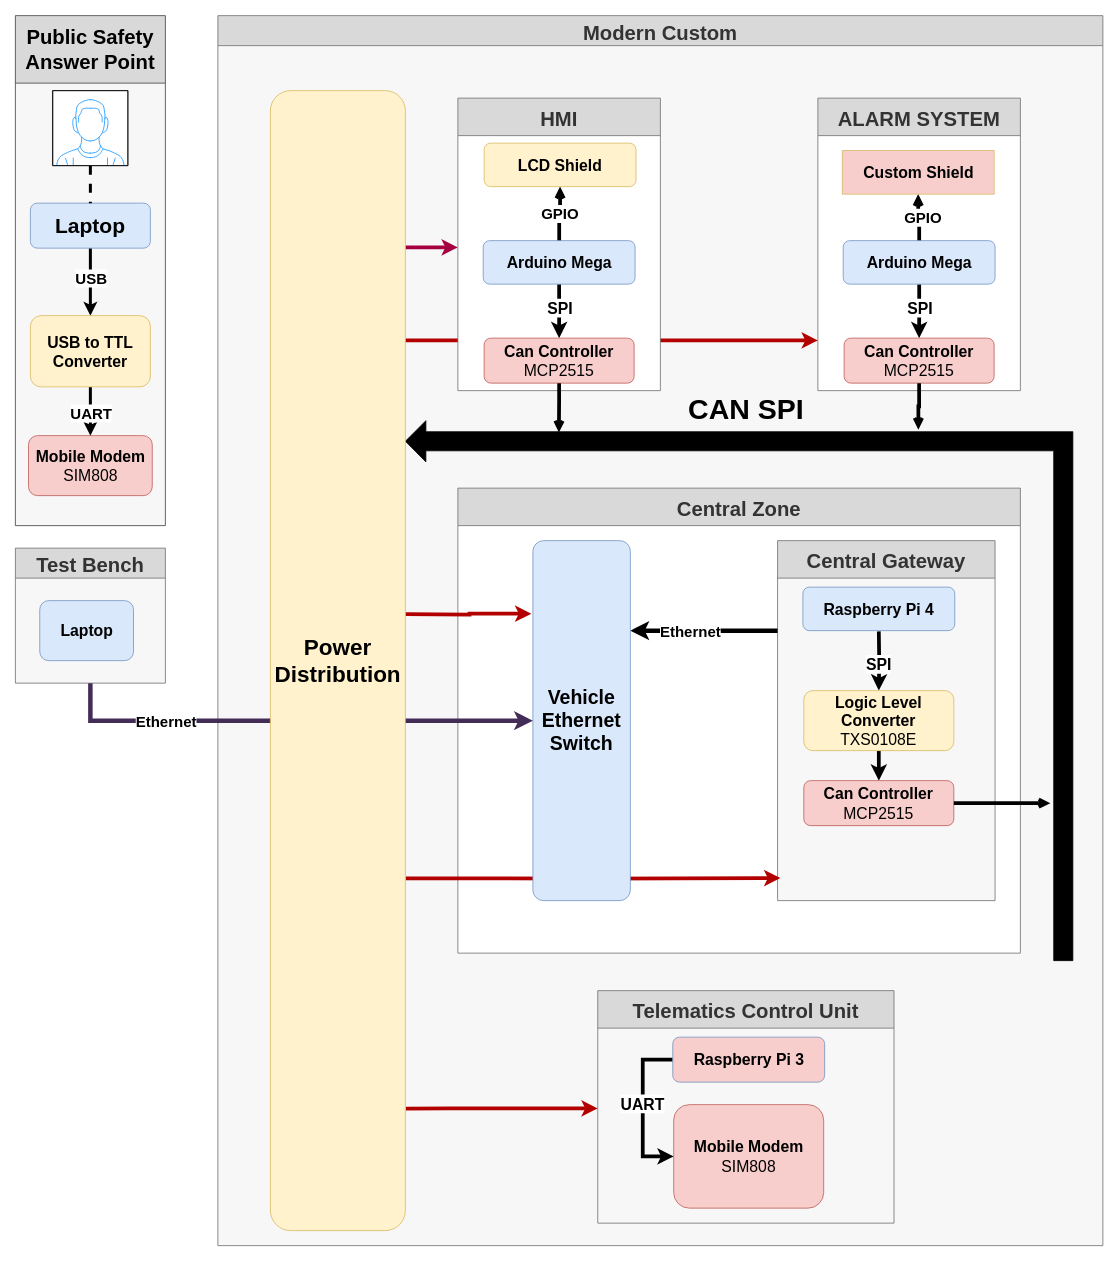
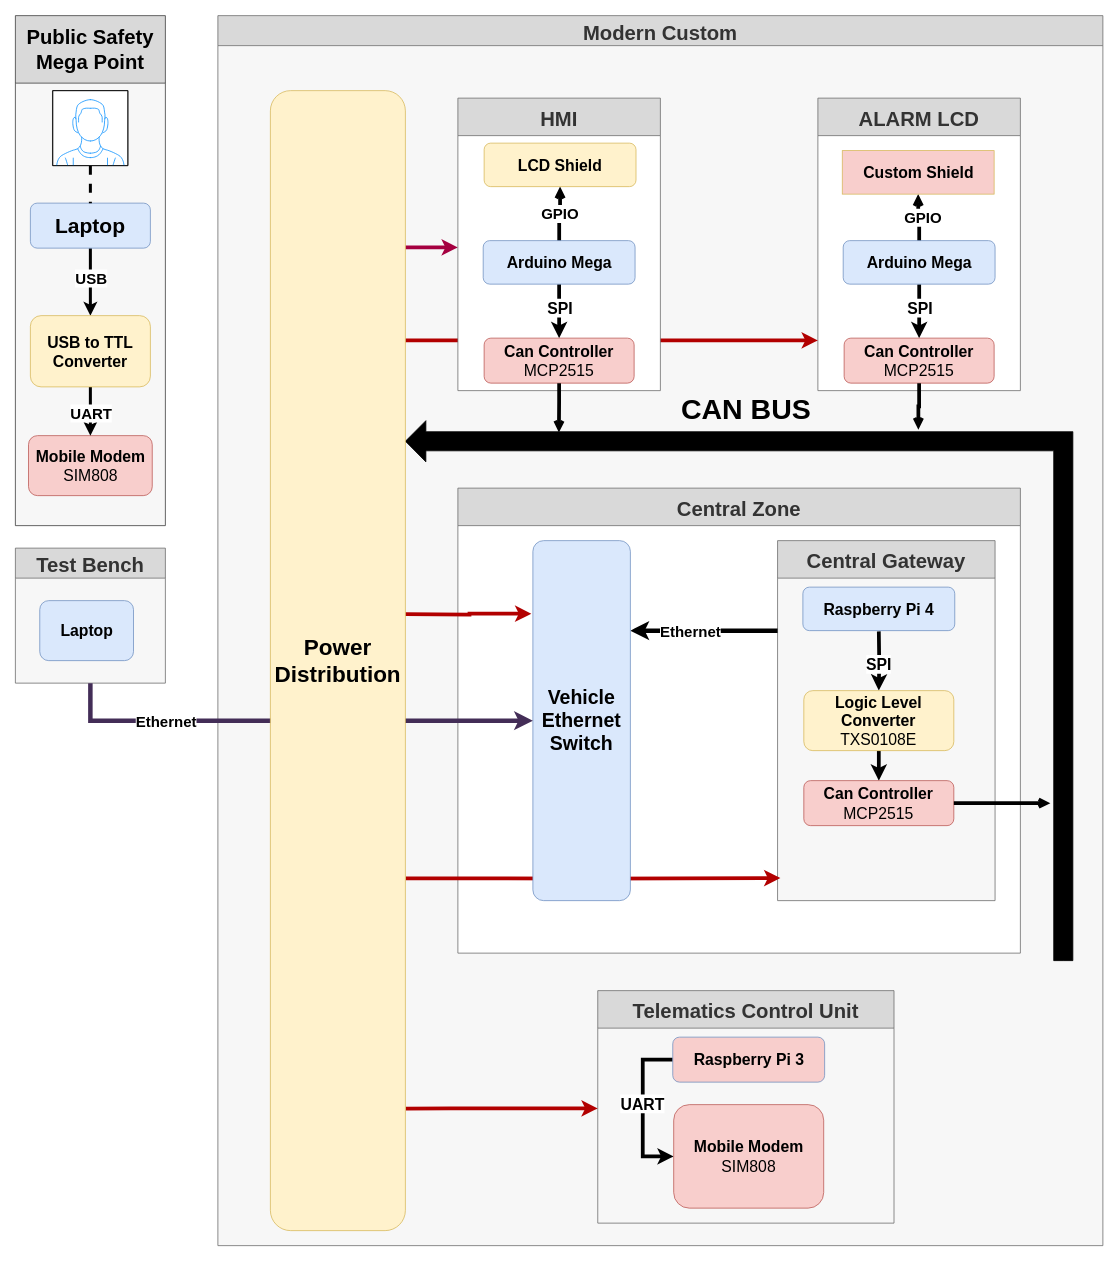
node "Public Safety Answer Point": label "Public Safety Answer Point" -> "Public Safety Mega Point"
node "ALARM SYSTEM": label "ALARM SYSTEM" -> "ALARM LCD"
node "CAN SPI": label "CAN SPI" -> "CAN BUS"
